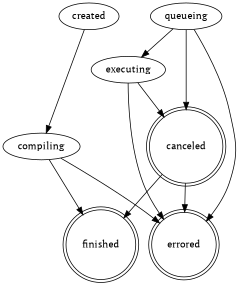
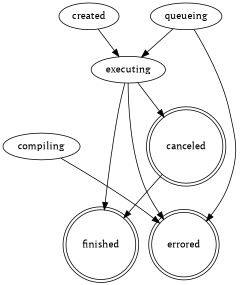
edge "queueing" -> "canceled": removed
edge "created" -> "compiling": now "created" -> "executing"
edge "compiling" -> "finished": now "executing" -> "finished"
edge "canceled" -> "errored": removed
